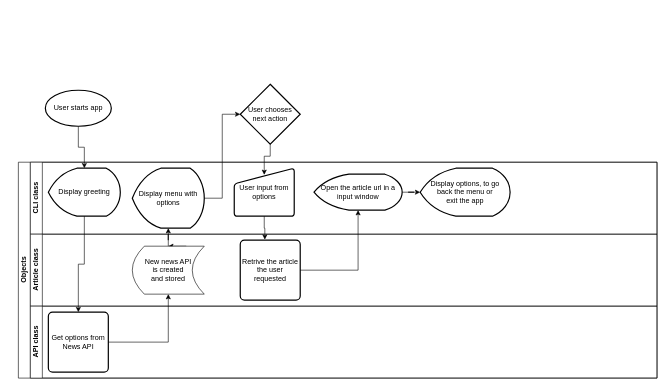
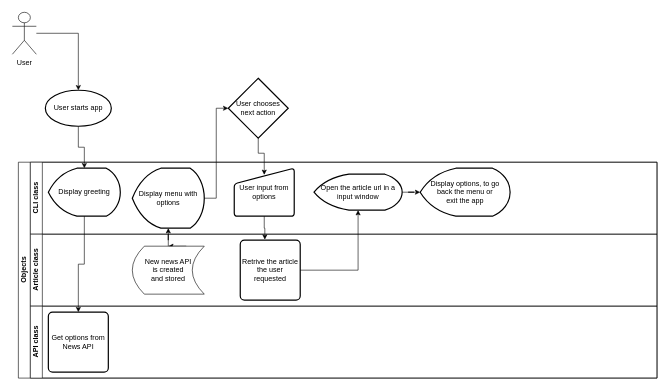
node "User": added
edge "User" -> "User starts app": added
node "User chooses next action": moved (270, 114) -> (258, 108)
edge "Get options from News API" -> "New news API is created and stored": removed
